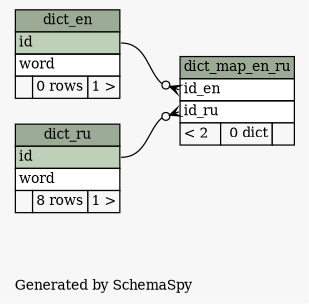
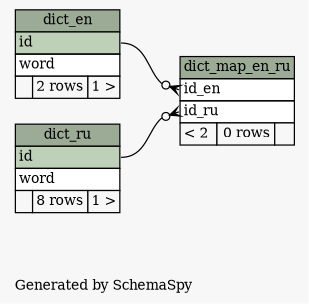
node "dict_en": text "0 rows" -> "2 rows"
node "dict_map_en_ru": text "0 dict" -> "0 rows"
